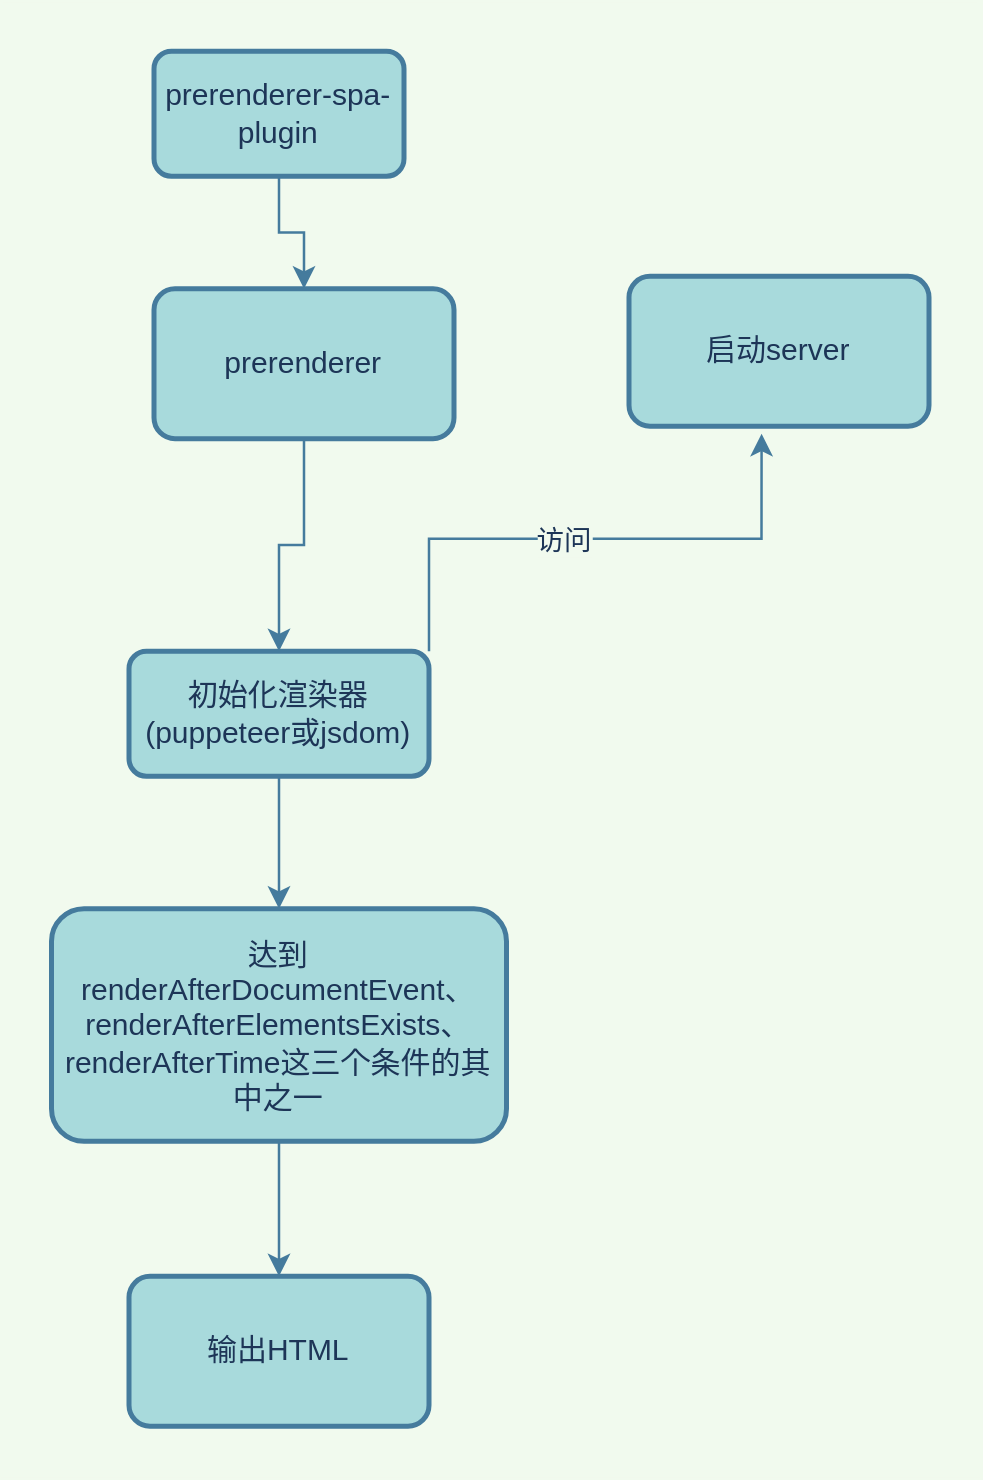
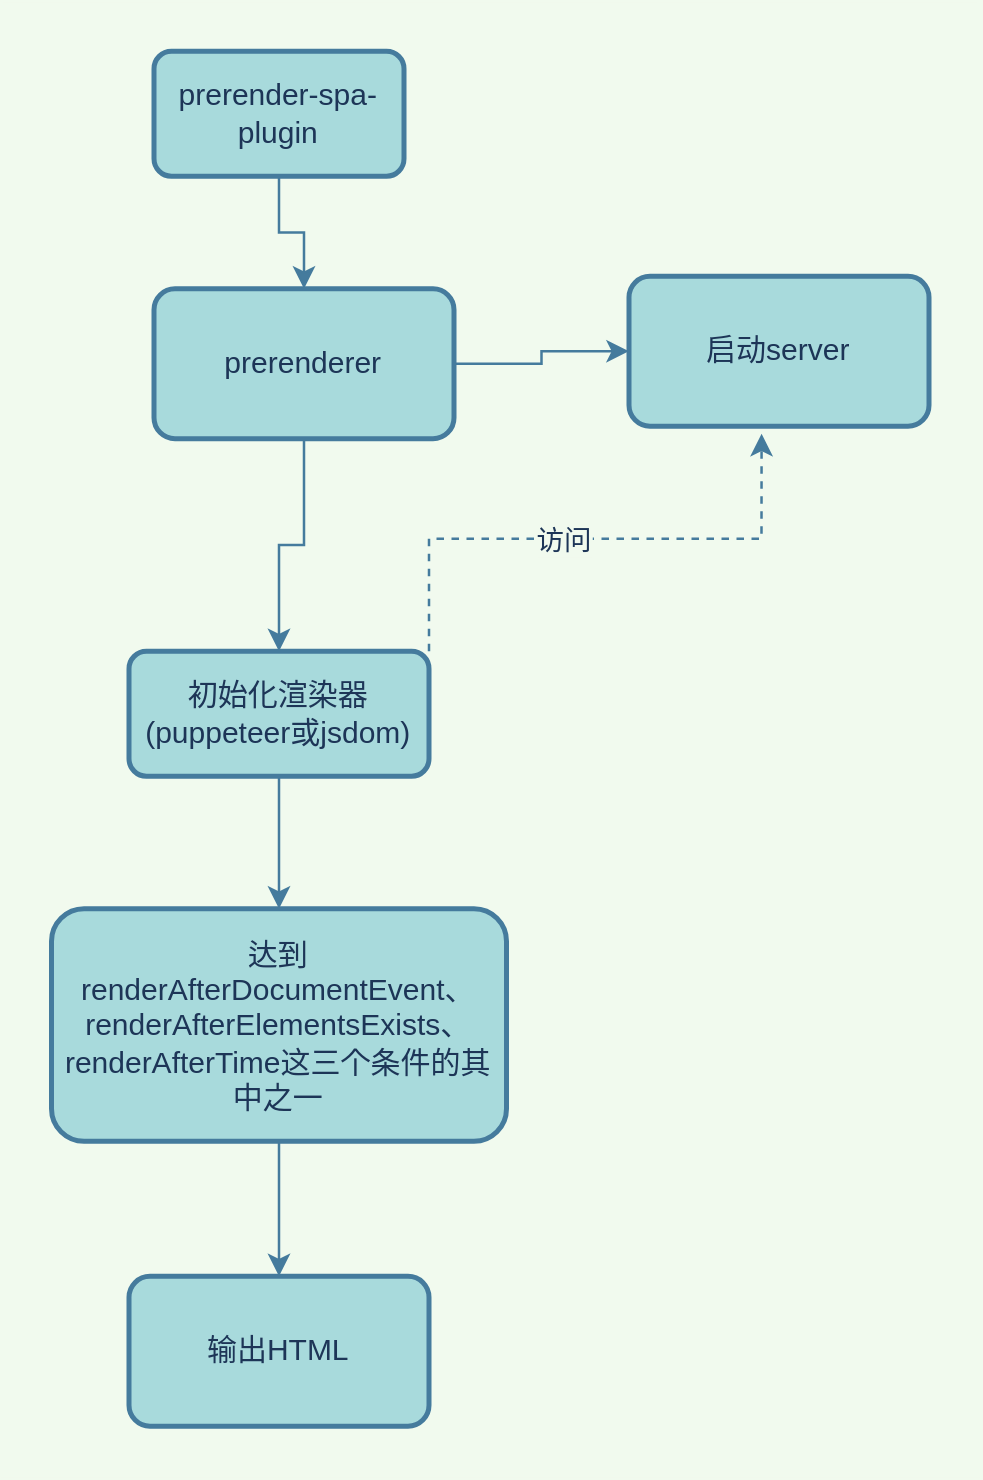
node "prerenderer-spa-plugin": label "prerenderer-spa-plugin" -> "prerender-spa-plugin"
edge "prerenderer" -> "启动server": added
edge "初始化渲染器(puppeteer或jsdom)" -> "启动server": style solid -> dashed
